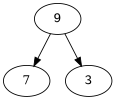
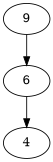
node "7": removed
node "3": label "3" -> "6"
node "4": added
